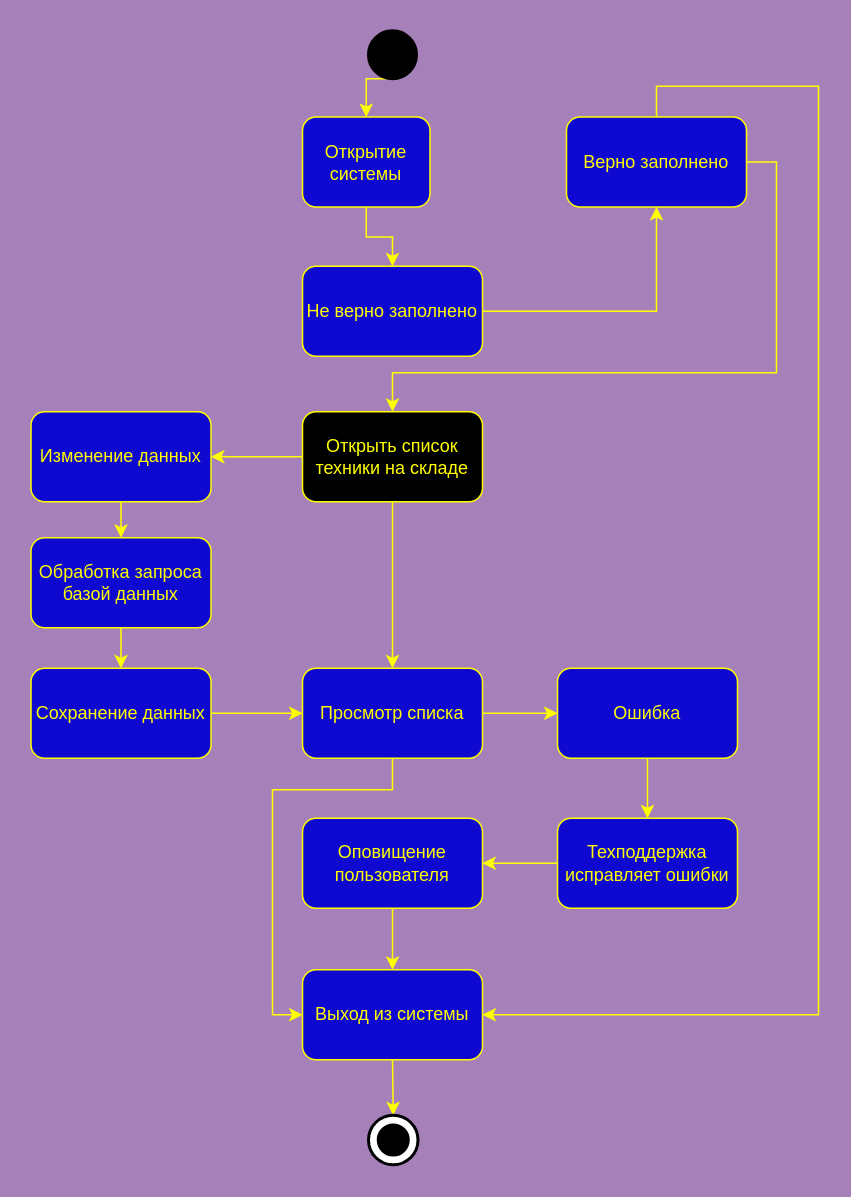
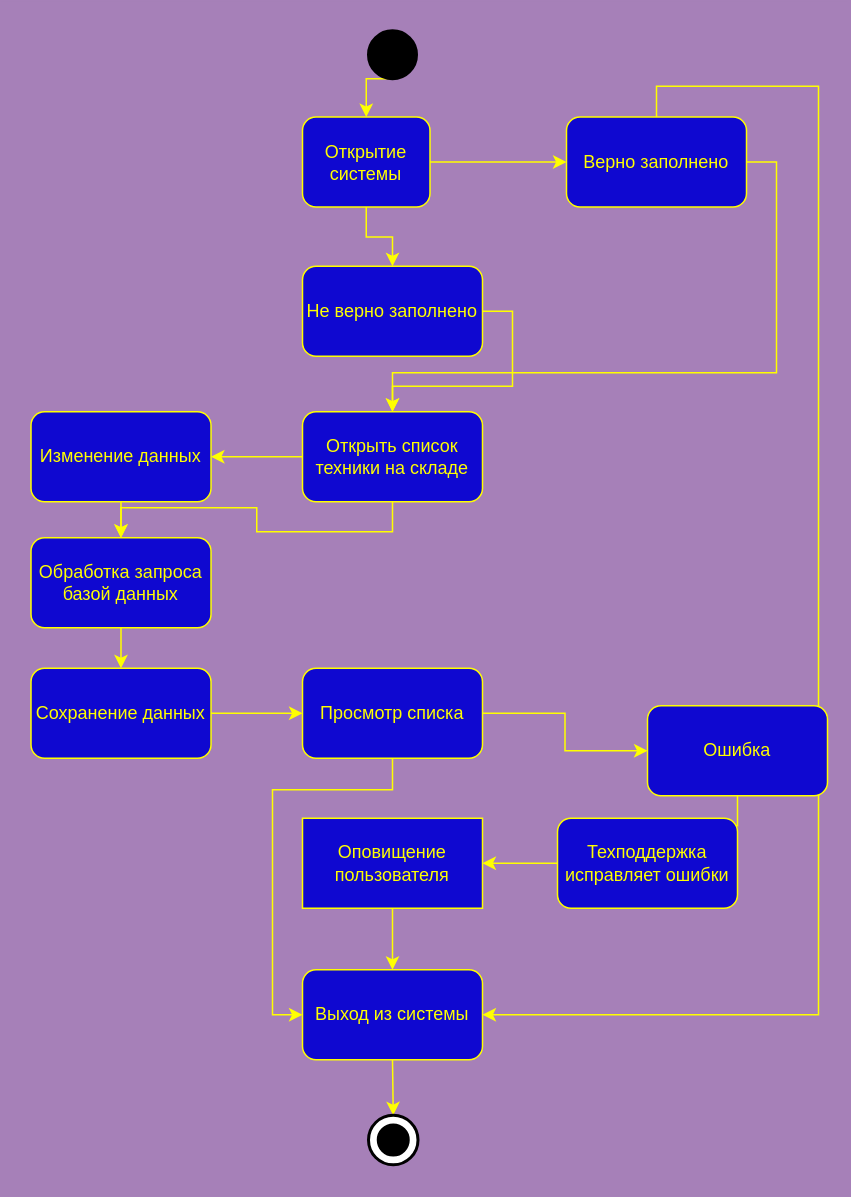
edge "Открытие системы" -> "Верно заполнено": added
edge "Не верно заполнено" -> "Верно заполнено": now "Не верно заполнено" -> "Открыть список техники на складе"
node "Открыть список техники на складе": fillcolor #000000 -> #0f08d0
edge "Открыть список техники на складе" -> "Просмотр списка": now "Открыть список техники на складе" -> "Обработка запроса базой данных"
node "Ошибка": moved (647, 713) -> (737, 751)
node "Оповищение пользователя": shape rounded rectangle -> rectangle
